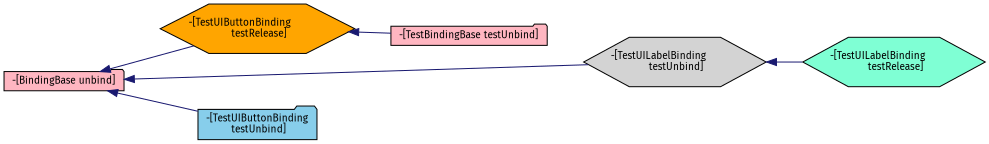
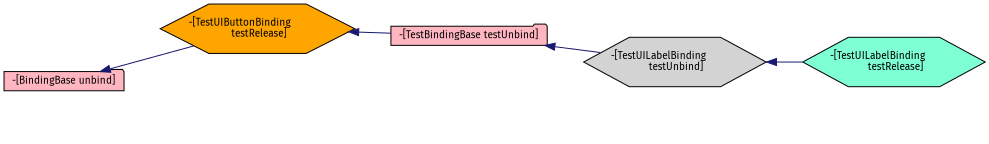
edge "-[TestUILabelBinding testUnbind]" -> "-[BindingBase unbind]": now "-[TestUILabelBinding testUnbind]" -> "-[TestBindingBase testUnbind]"
node "-[TestUIButtonBinding testUnbind]": removed
